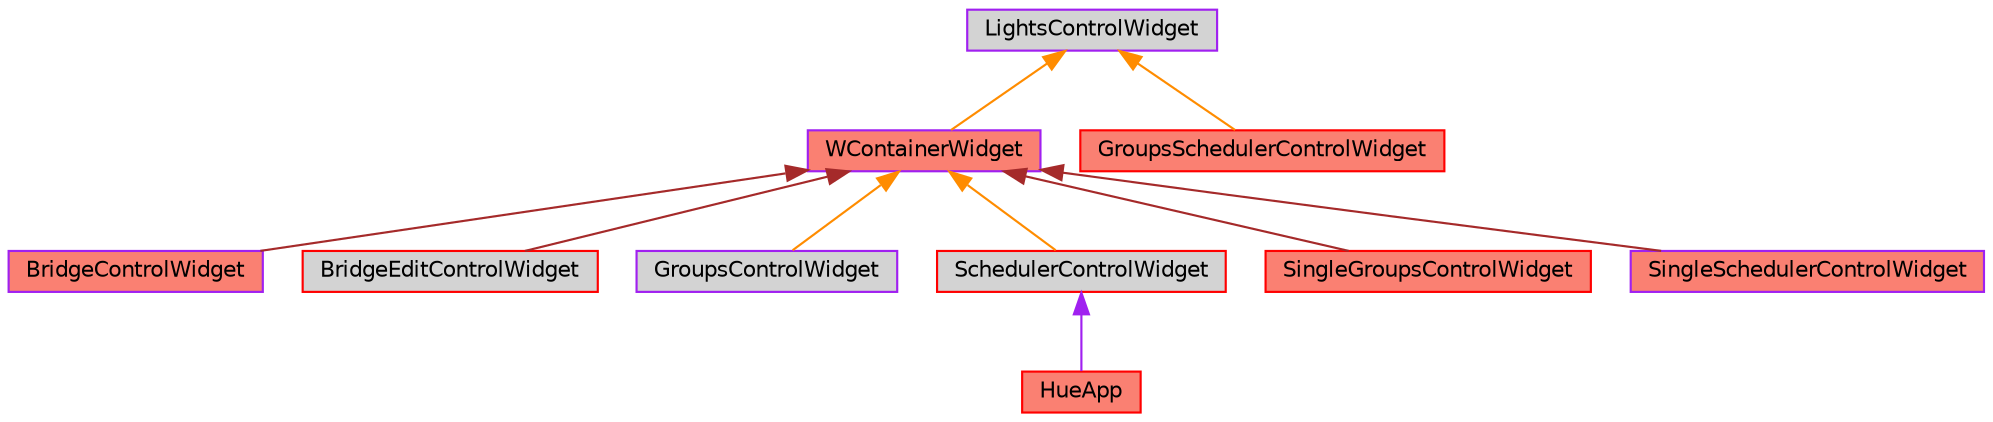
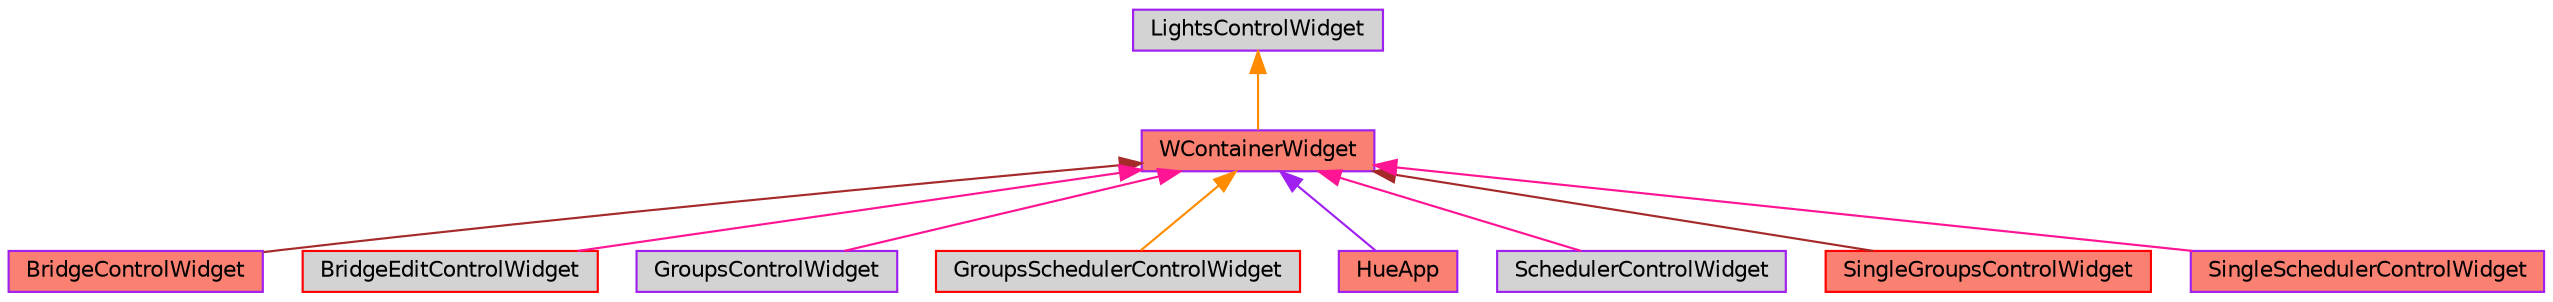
edge "GroupsSchedulerControlWidget" -> "LightsControlWidget": now "GroupsSchedulerControlWidget" -> "WContainerWidget"
node "GroupsSchedulerControlWidget": fillcolor salmon -> lightgrey
edge "SingleSchedulerControlWidget" -> "WContainerWidget": color brown -> deeppink
edge "BridgeEditControlWidget" -> "WContainerWidget": color brown -> deeppink
edge "GroupsControlWidget" -> "WContainerWidget": color darkorange -> deeppink
edge "SchedulerControlWidget" -> "WContainerWidget": color darkorange -> deeppink
node "SchedulerControlWidget": color red -> purple
edge "HueApp" -> "SchedulerControlWidget": now "HueApp" -> "WContainerWidget"
node "HueApp": color red -> purple
